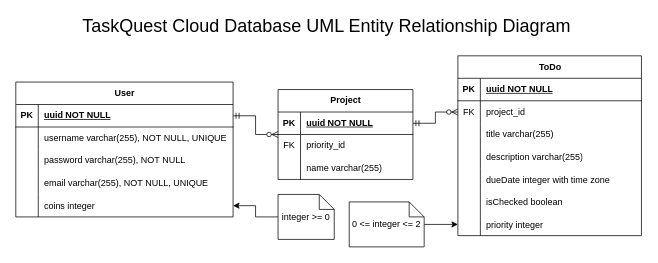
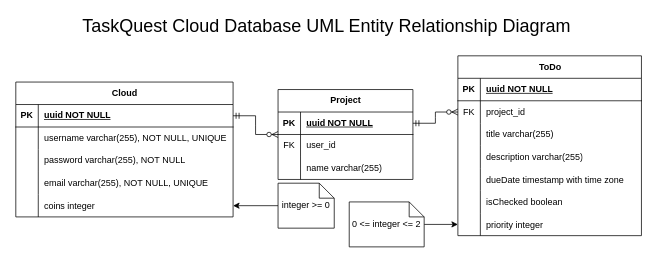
node "User": label "User" -> "Cloud"
node "priority_id": label "priority_id" -> "user_id"
node "dueDate integer with time zone": label "dueDate integer with time zone" -> "dueDate timestamp with time zone"
node "integer >= 0": moved (306, 217) -> (306, 206)
